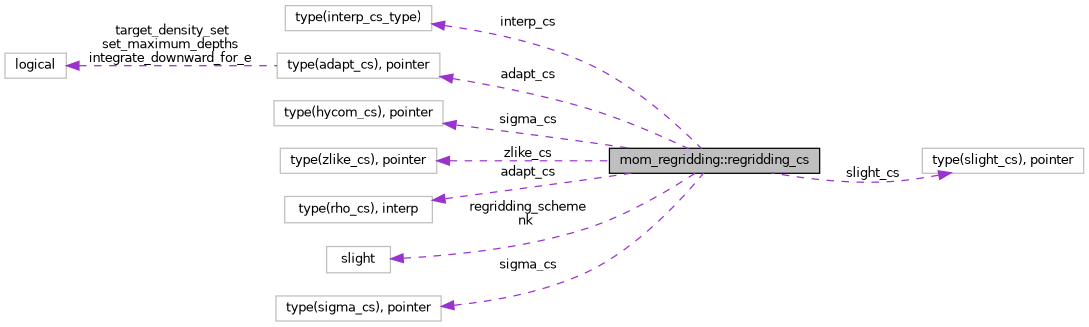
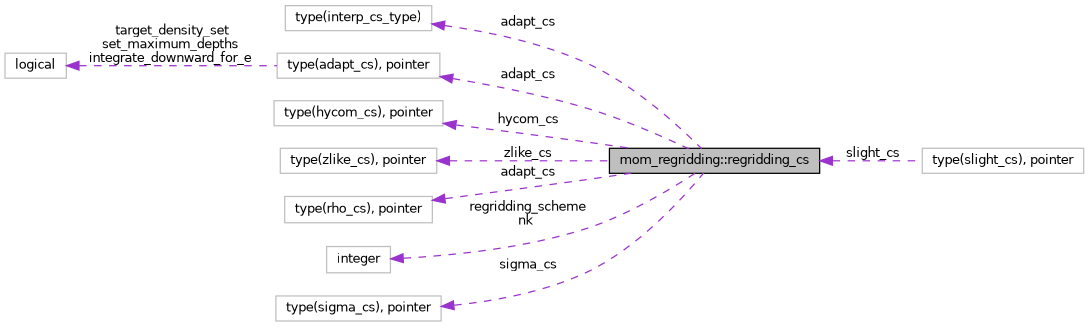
edge "mom_regridding::regridding_cs" -> "type(interp_cs_type)": label " interp_cs" -> " adapt_cs"
edge "mom_regridding::regridding_cs" -> "type(hycom_cs), pointer": label " sigma_cs" -> " hycom_cs"
edge "mom_regridding::regridding_cs" -> "type(slight_cs), pointer": reversed
node "type(rho_cs), interp": label "type(rho_cs), interp" -> "type(rho_cs), pointer"
node "slight": label "slight" -> "integer"
